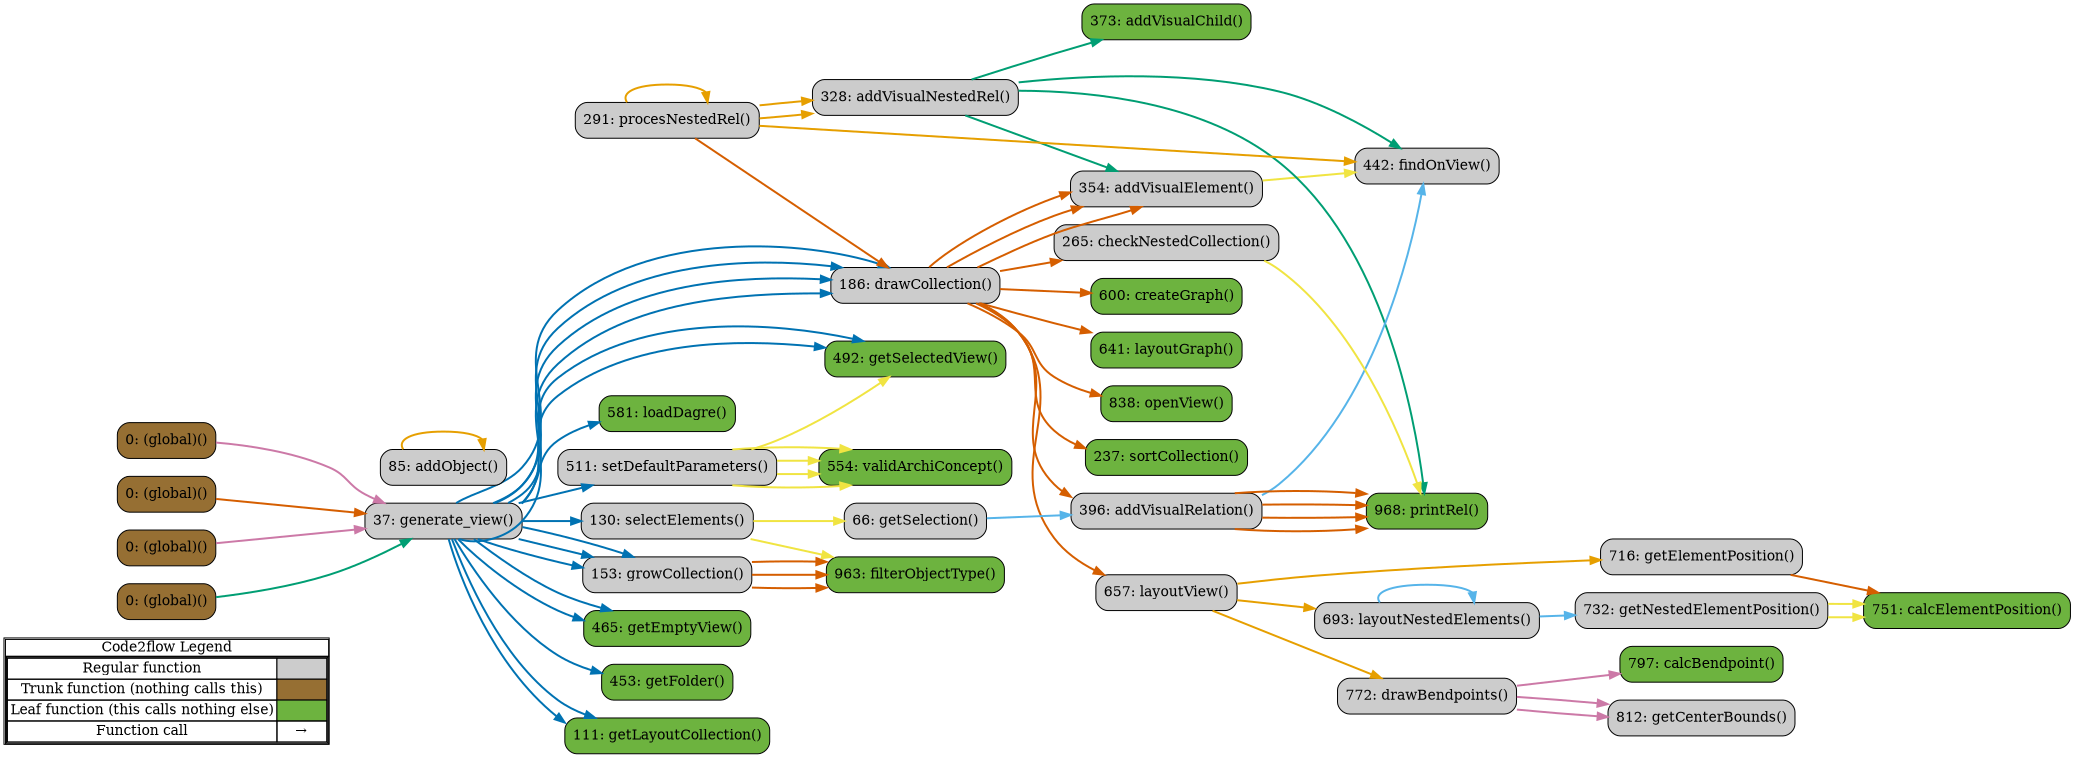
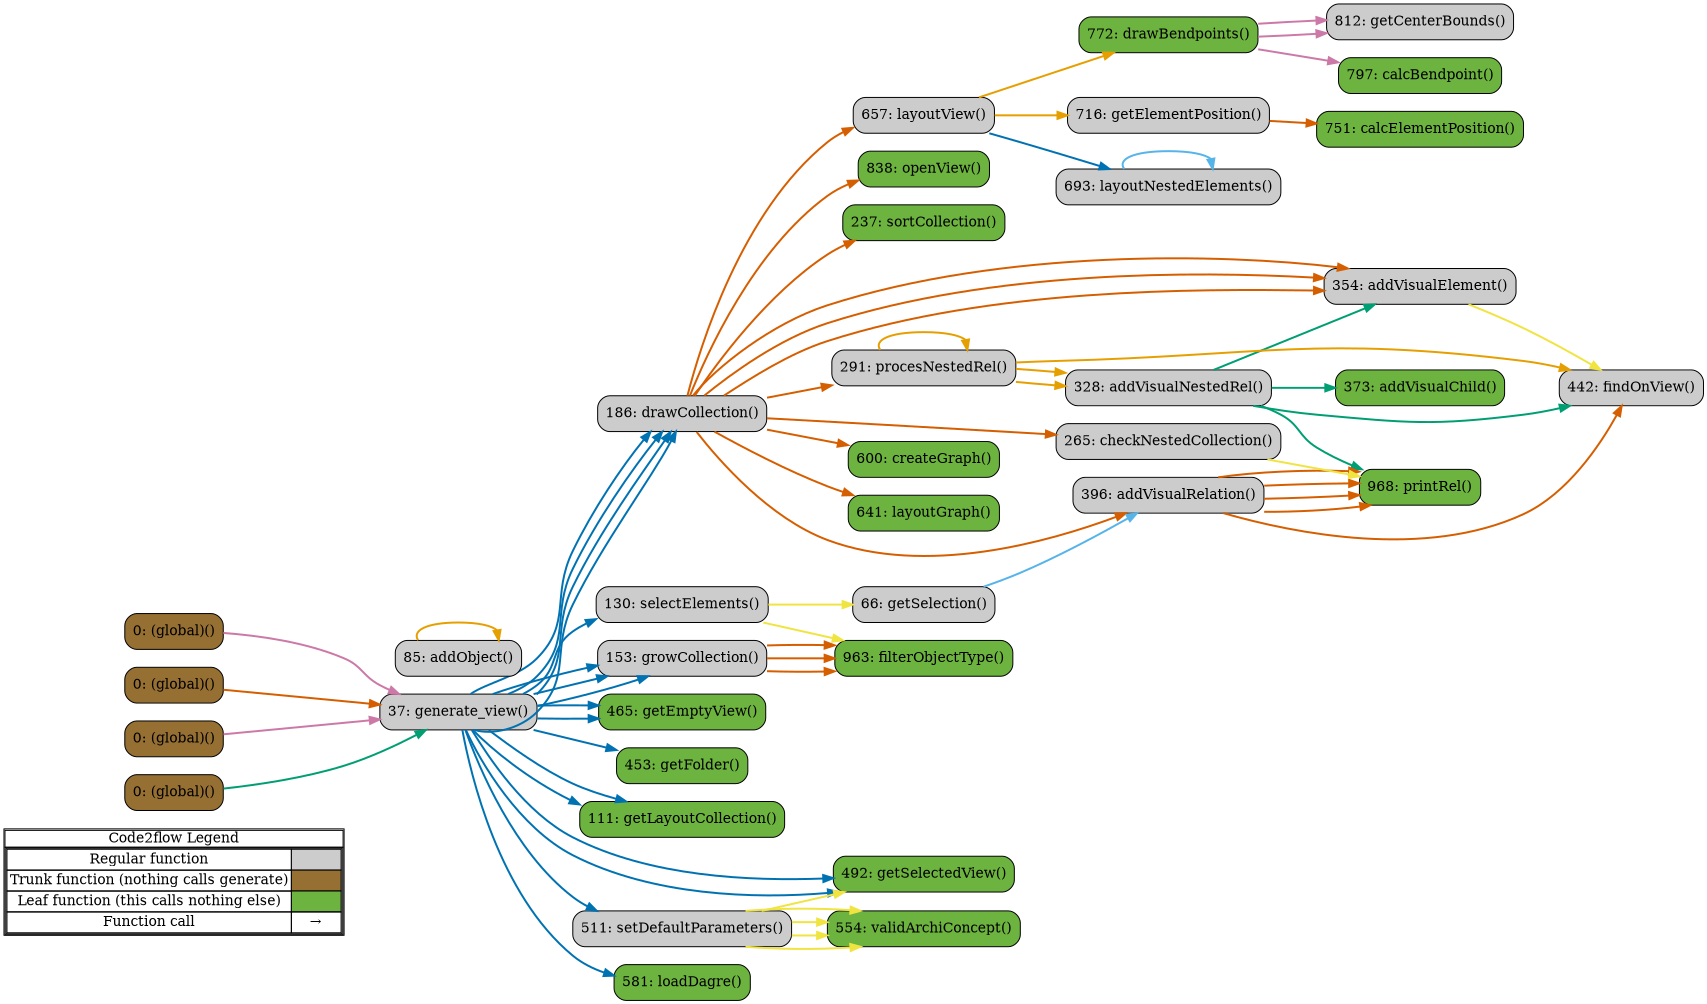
edge "291: procesNestedRel()" -> "186: drawCollection()": reversed
edge "396: addVisualRelation()" -> "442: findOnView()": color #56b4e9 -> #d55e00
edge "657: layoutView()" -> "693: layoutNestedElements()": color #e69f00 -> #0072b2
node "732: getNestedElementPosition()": removed
node "Code2flow Legend": text "Trunk function (nothing calls this)" -> "Trunk function (nothing calls generate)"
node "772: drawBendpoints()": fillcolor #cccccc -> #6db33f
